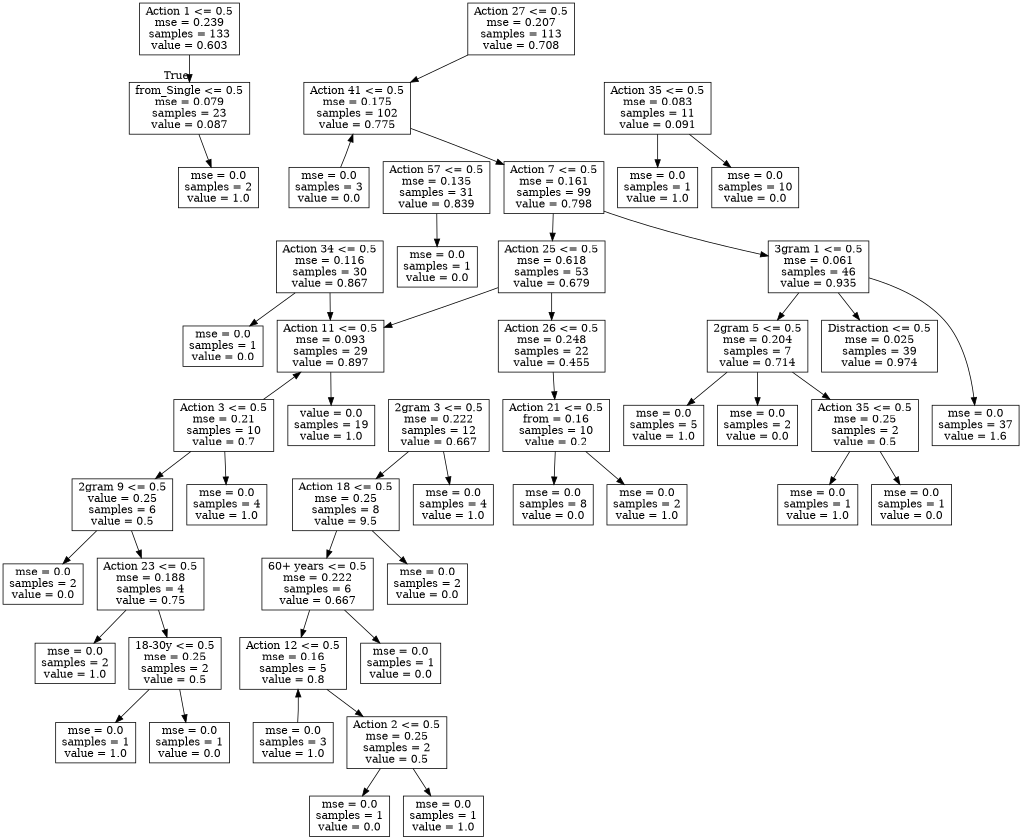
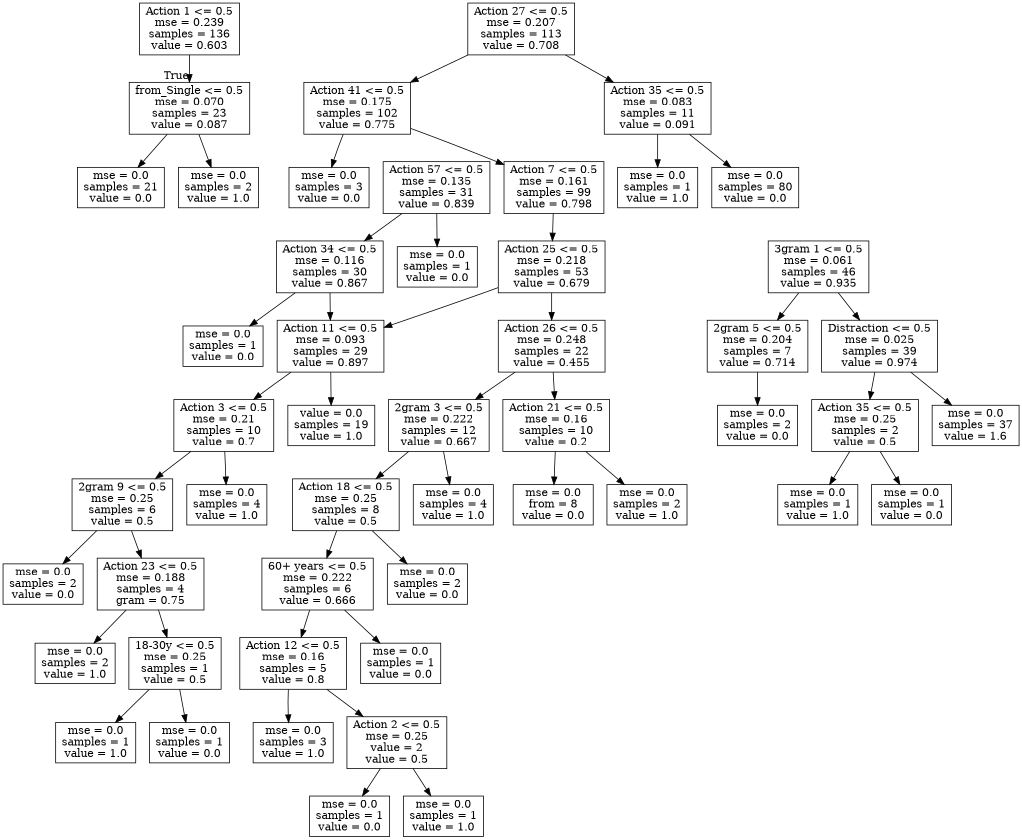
node "Action 1 <= 0.5 mse = 0.239 samples = 133 value = 0.603": label "Action 1 <= 0.5 mse = 0.239 samples = 133 value = 0.603" -> "Action 1 <= 0.5 mse = 0.239 samples = 136 value = 0.603"
edge "Action 27 <= 0.5 mse = 0.207 samples = 113 value = 0.708" -> "Action 35 <= 0.5 mse = 0.083 samples = 11 value = 0.091": added
node "from_Single <= 0.5 mse = 0.079 samples = 23 value = 0.087": label "from_Single <= 0.5 mse = 0.079 samples = 23 value = 0.087" -> "from_Single <= 0.5 mse = 0.070 samples = 23 value = 0.087"
edge "mse = 0.0 samples = 3 value = 0.0" -> "Action 41 <= 0.5 mse = 0.175 samples = 102 value = 0.775": reversed
node "mse = 0.0 samples = 21 value = 0.0": added
node "mse = 0.0 samples = 10 value = 0.0": label "mse = 0.0 samples = 10 value = 0.0" -> "mse = 0.0 samples = 80 value = 0.0"
edge "Action 57 <= 0.5 mse = 0.135 samples = 31 value = 0.839" -> "Action 34 <= 0.5 mse = 0.116 samples = 30 value = 0.867": added
edge "Action 7 <= 0.5 mse = 0.161 samples = 99 value = 0.798" -> "3gram 1 <= 0.5 mse = 0.061 samples = 46 value = 0.935": removed
node "Action 25 <= 0.5 mse = 0.618 samples = 53 value = 0.679": label "Action 25 <= 0.5 mse = 0.618 samples = 53 value = 0.679" -> "Action 25 <= 0.5 mse = 0.218 samples = 53 value = 0.679"
edge "3gram 1 <= 0.5 mse = 0.061 samples = 46 value = 0.935" -> "mse = 0.0 samples = 37 value = 1.6": now "Distraction <= 0.5 mse = 0.025 samples = 39 value = 0.974" -> "mse = 0.0 samples = 37 value = 1.6"
edge "2gram 5 <= 0.5 mse = 0.204 samples = 7 value = 0.714" -> "Action 35 <= 0.5 mse = 0.25 samples = 2 value = 0.5": now "Distraction <= 0.5 mse = 0.025 samples = 39 value = 0.974" -> "Action 35 <= 0.5 mse = 0.25 samples = 2 value = 0.5"
edge "Action 26 <= 0.5 mse = 0.248 samples = 22 value = 0.455" -> "2gram 3 <= 0.5 mse = 0.222 samples = 12 value = 0.667": added
edge "Action 3 <= 0.5 mse = 0.21 samples = 10 value = 0.7" -> "Action 11 <= 0.5 mse = 0.093 samples = 29 value = 0.897": reversed
node "Action 21 <= 0.5 from = 0.16 samples = 10 value = 0.2": label "Action 21 <= 0.5 from = 0.16 samples = 10 value = 0.2" -> "Action 21 <= 0.5 mse = 0.16 samples = 10 value = 0.2"
node "mse = 0.0 samples = 5 value = 1.0": removed
node "2gram 9 <= 0.5 value = 0.25 samples = 6 value = 0.5": label "2gram 9 <= 0.5 value = 0.25 samples = 6 value = 0.5" -> "2gram 9 <= 0.5 mse = 0.25 samples = 6 value = 0.5"
node "Action 18 <= 0.5 mse = 0.25 samples = 8 value = 9.5": label "Action 18 <= 0.5 mse = 0.25 samples = 8 value = 9.5" -> "Action 18 <= 0.5 mse = 0.25 samples = 8 value = 0.5"
node "mse = 0.0 samples = 8 value = 0.0": label "mse = 0.0 samples = 8 value = 0.0" -> "mse = 0.0 from = 8 value = 0.0"
node "Action 23 <= 0.5 mse = 0.188 samples = 4 value = 0.75": label "Action 23 <= 0.5 mse = 0.188 samples = 4 value = 0.75" -> "Action 23 <= 0.5 mse = 0.188 samples = 4 gram = 0.75"
node "60+ years <= 0.5 mse = 0.222 samples = 6 value = 0.667": label "60+ years <= 0.5 mse = 0.222 samples = 6 value = 0.667" -> "60+ years <= 0.5 mse = 0.222 samples = 6 value = 0.666"
node "18-30y <= 0.5 mse = 0.25 samples = 2 value = 0.5": label "18-30y <= 0.5 mse = 0.25 samples = 2 value = 0.5" -> "18-30y <= 0.5 mse = 0.25 samples = 1 value = 0.5"
edge "mse = 0.0 samples = 3 value = 1.0" -> "Action 12 <= 0.5 mse = 0.16 samples = 5 value = 0.8": reversed
node "Action 2 <= 0.5 mse = 0.25 samples = 2 value = 0.5": label "Action 2 <= 0.5 mse = 0.25 samples = 2 value = 0.5" -> "Action 2 <= 0.5 mse = 0.25 value = 2 value = 0.5"
